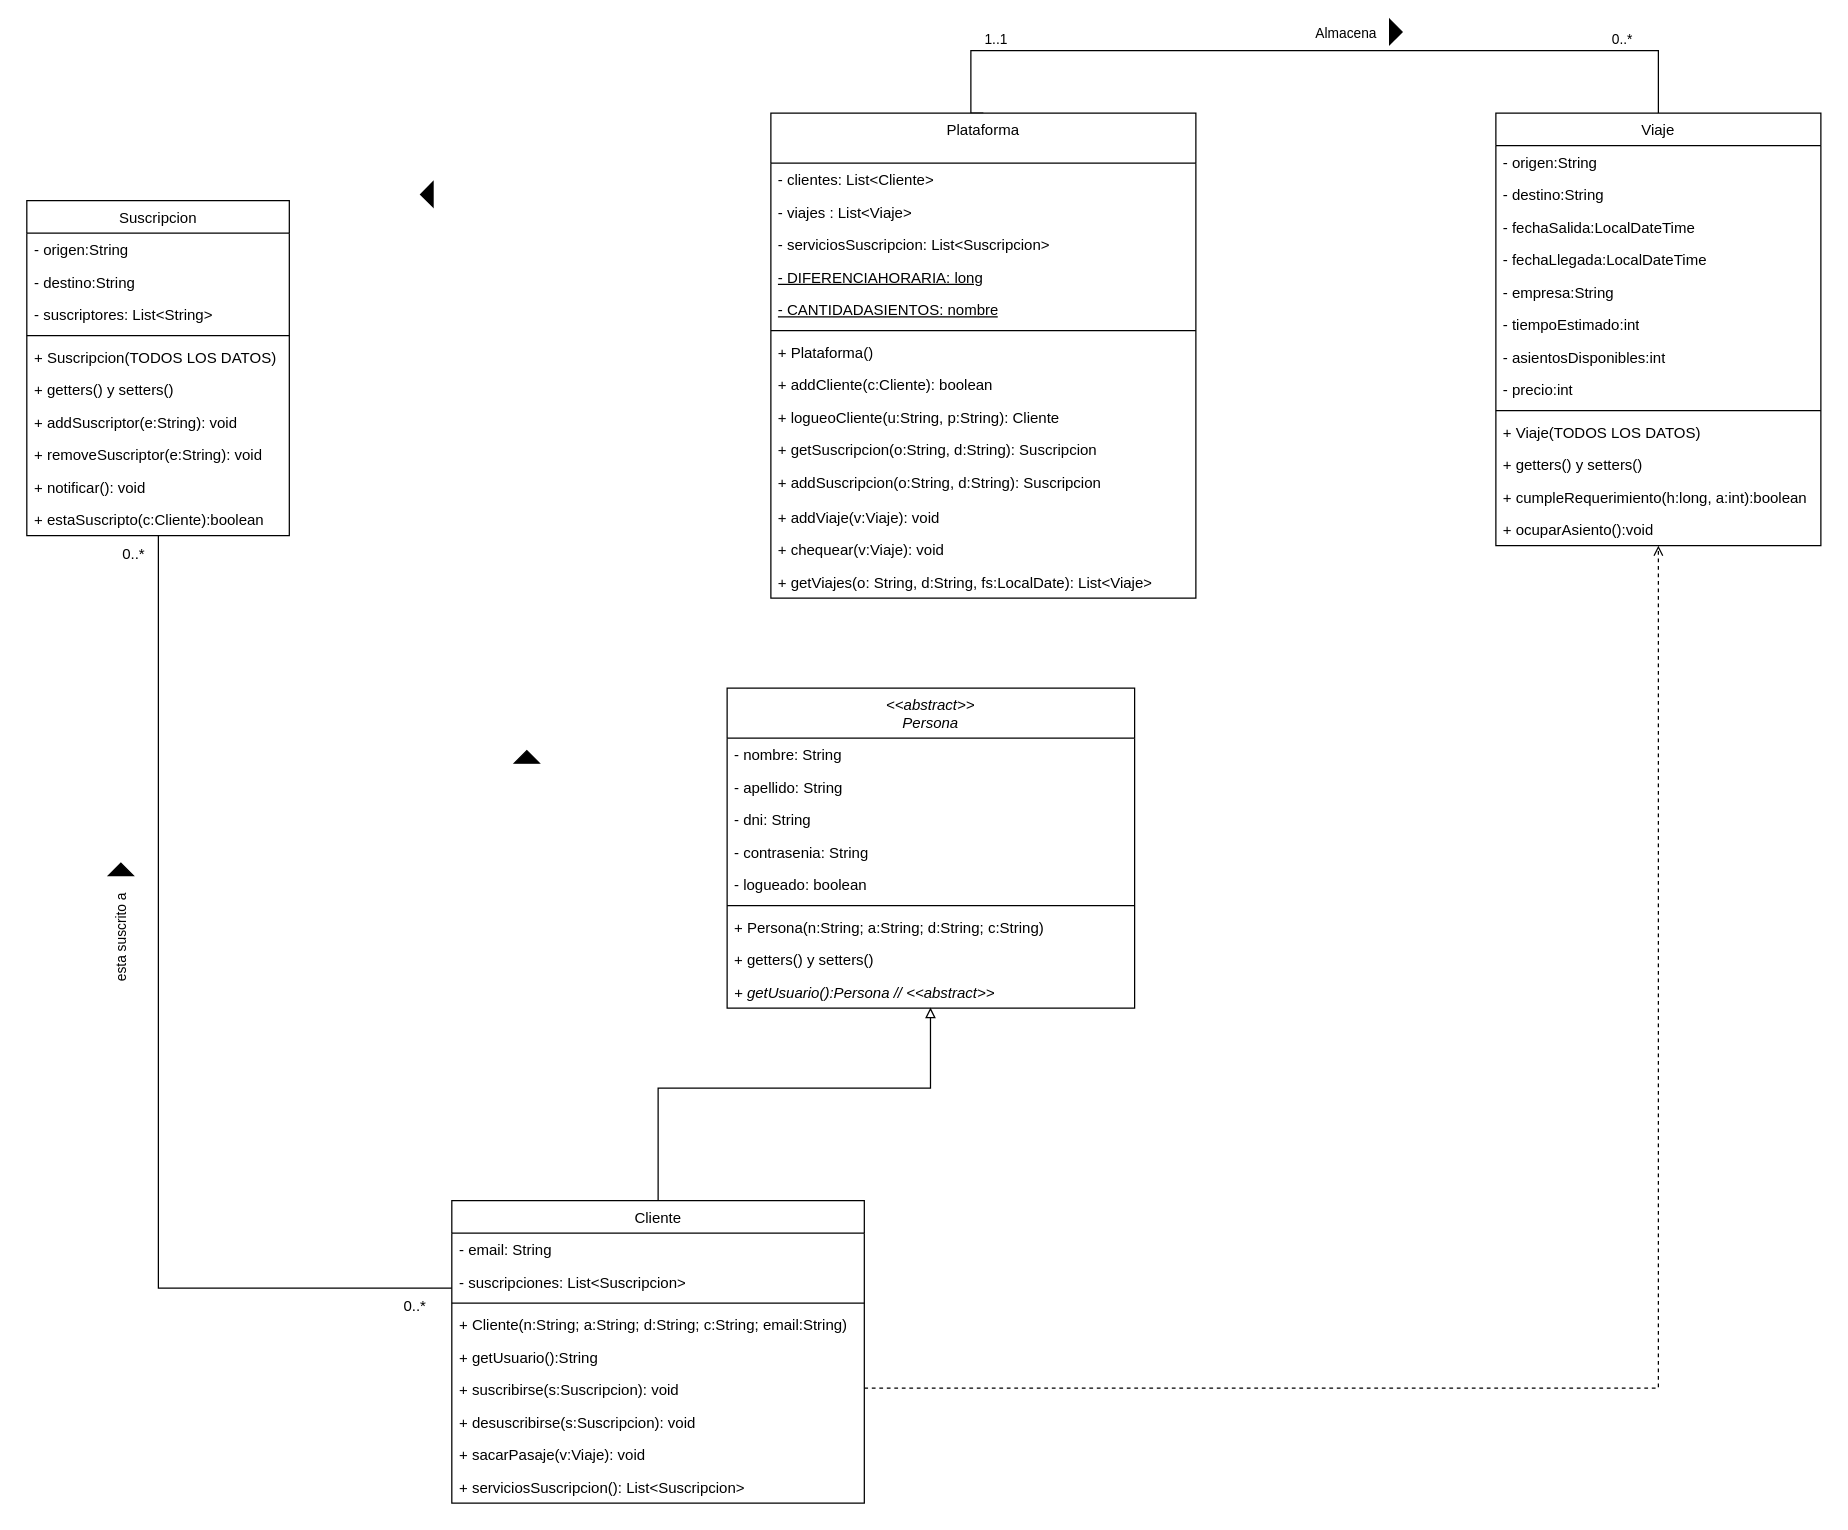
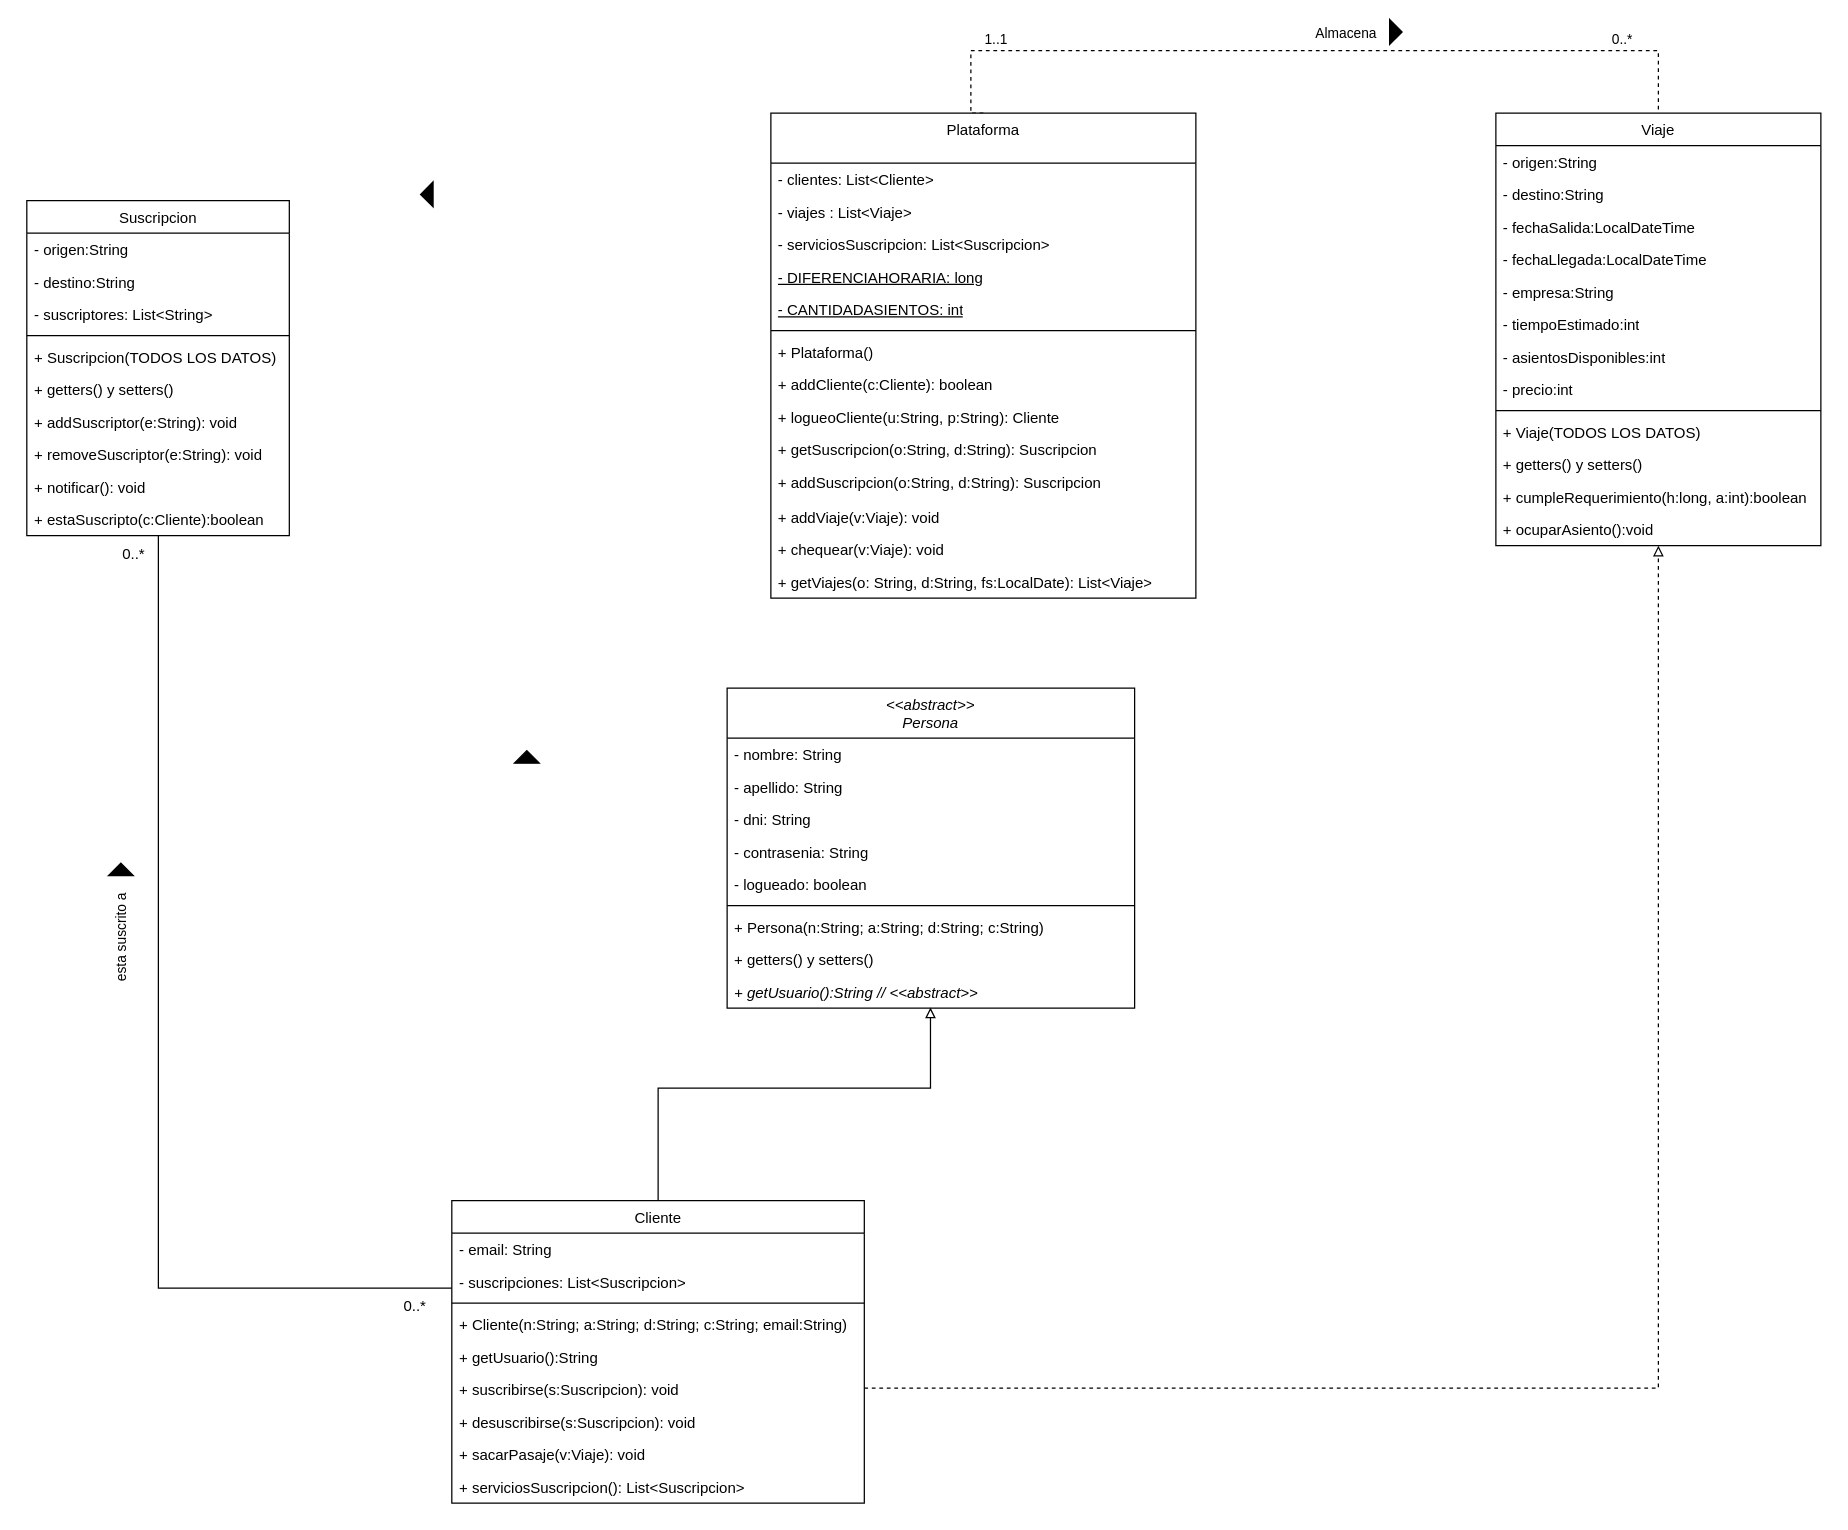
edge "Viaje" -- "Plataforma": style solid -> dashed
node "- CANTIDADASIENTOS: nombre": label "- CANTIDADASIENTOS: nombre" -> "- CANTIDADASIENTOS: int"
edge "Cliente" -> "Viaje": arrowhead open -> block
node "+ getUsuario():Persona // <<abstract>>": label "+ getUsuario():Persona // <<abstract>>" -> "+ getUsuario():String // <<abstract>>"
